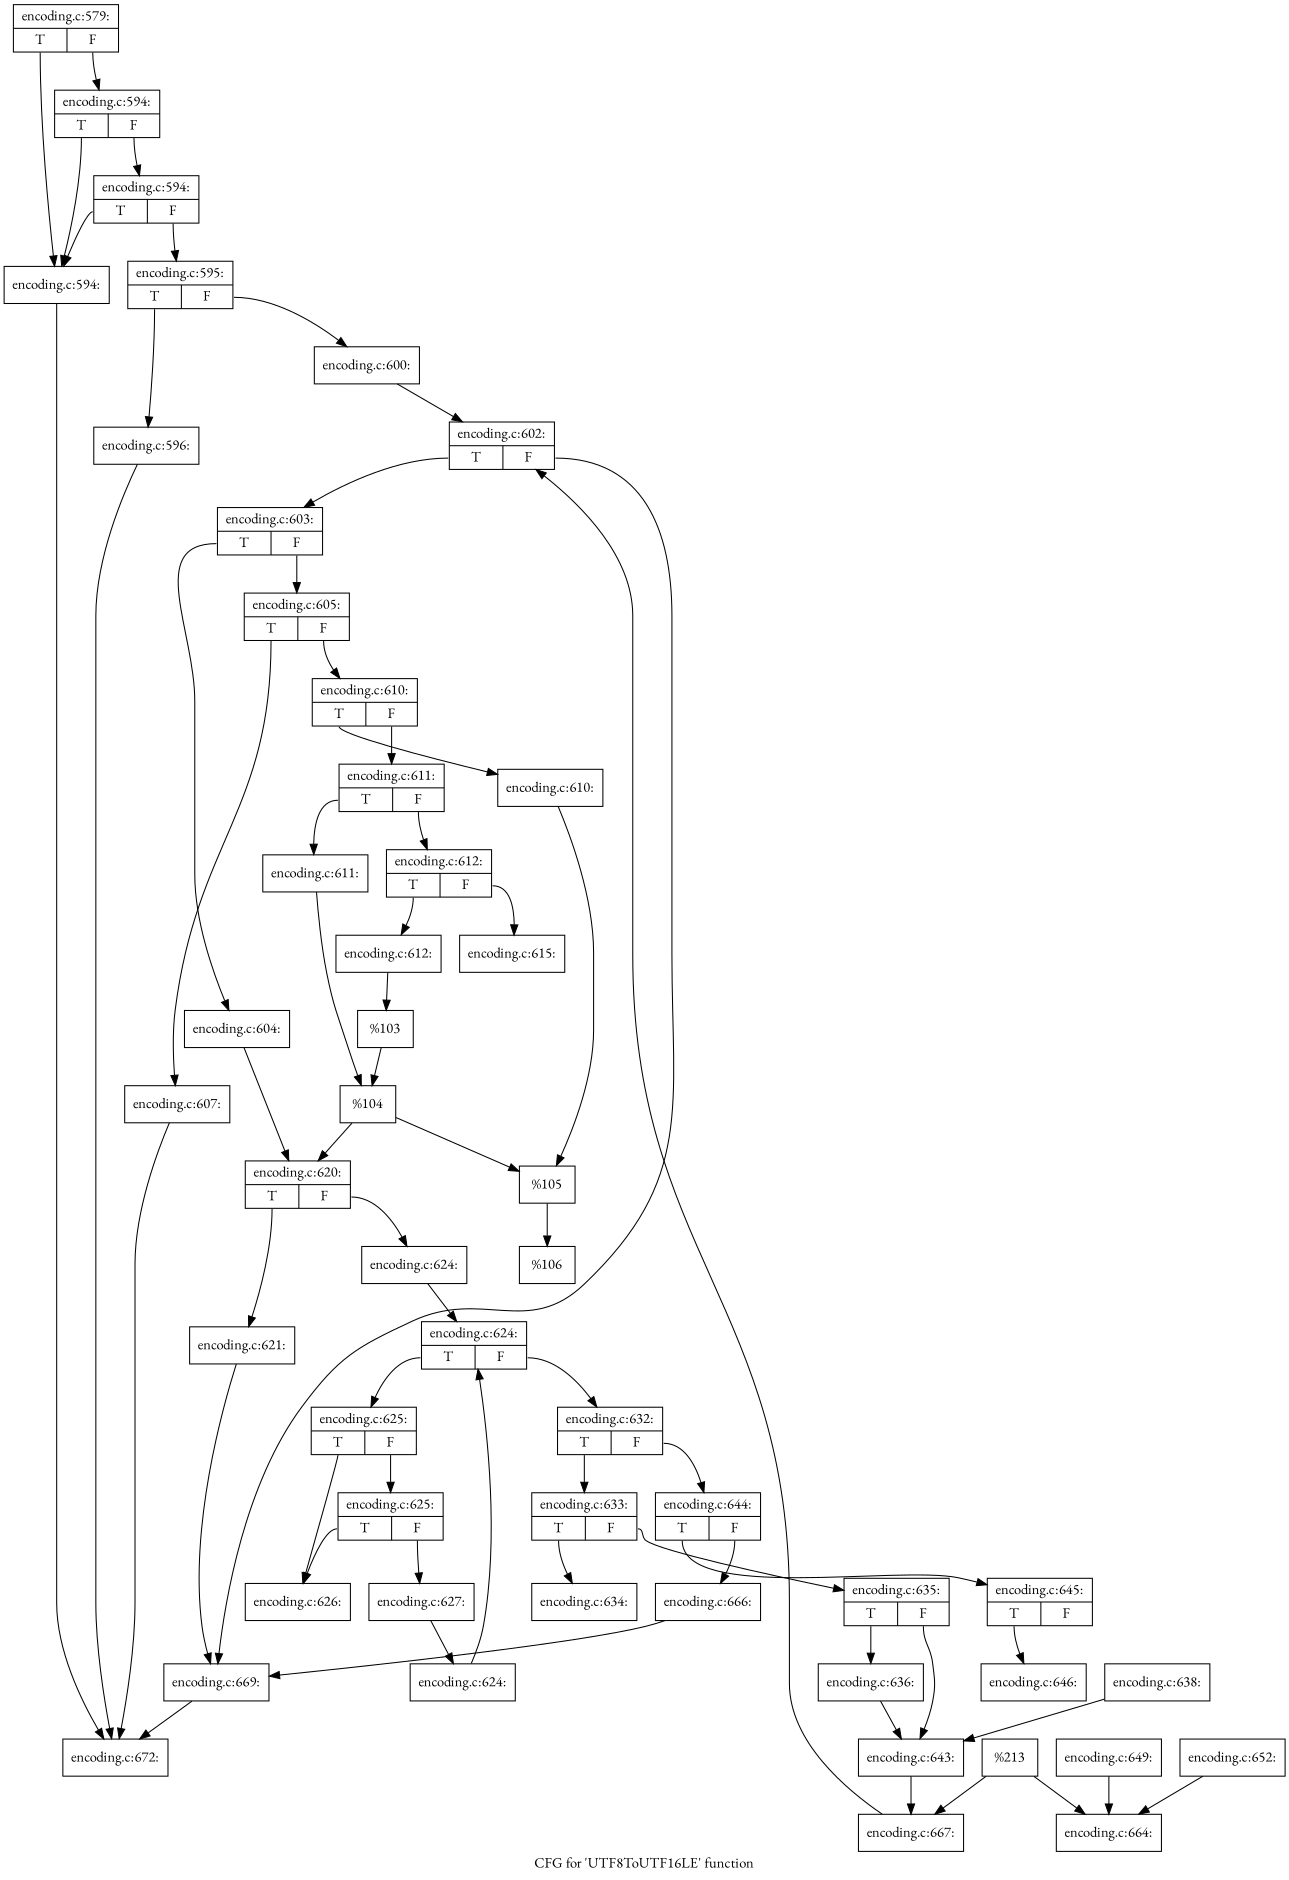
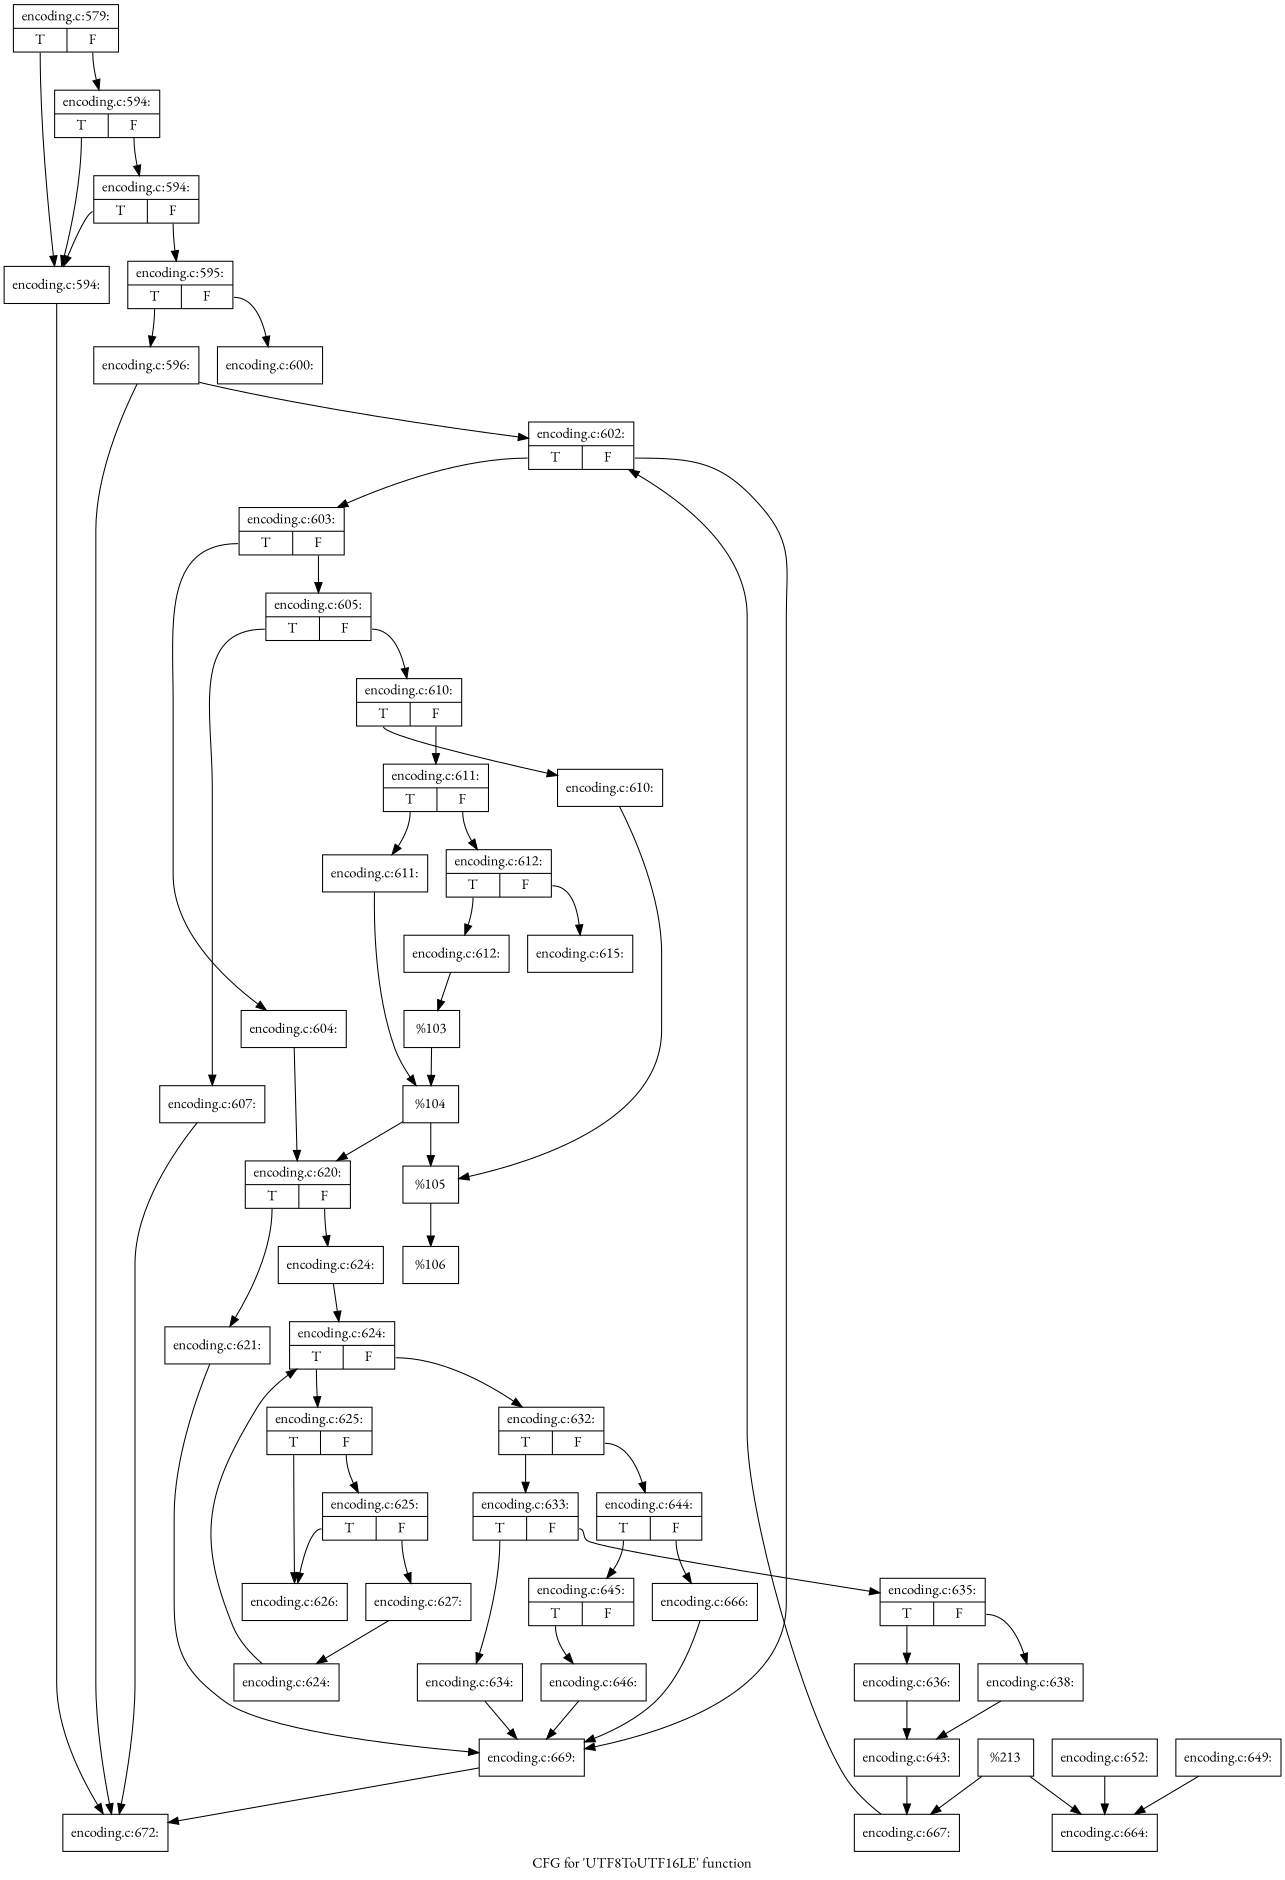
edge "encoding.c:600:" -> "encoding.c:602:": now "encoding.c:596:" -> "encoding.c:602:"
edge "encoding.c:635:" -> "encoding.c:643:": now "encoding.c:635:" -> "encoding.c:638:"
edge "encoding.c:634:" -> "encoding.c:669:": added
edge "encoding.c:646:" -> "encoding.c:669:": added
